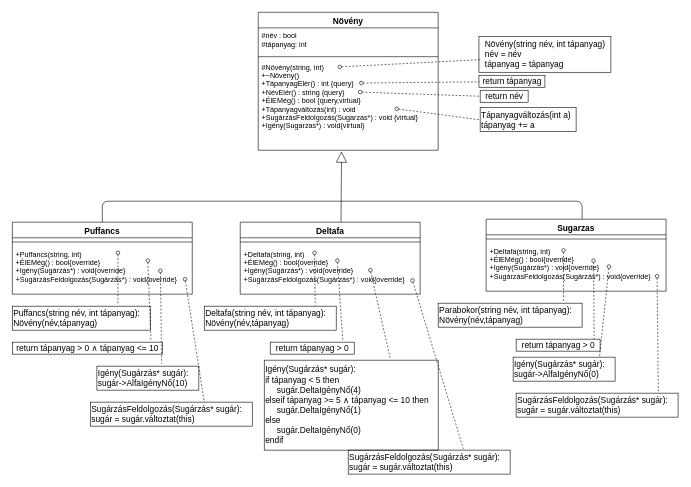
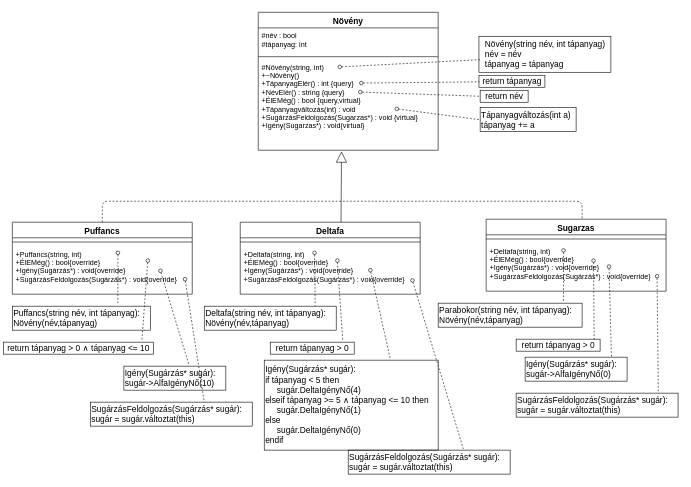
edge "Sugarzas" -- "Puffancs": style solid -> dashed
node "return tápanyag > 0 ∧ tápanyag <= 10": moved (87, 348) -> (78, 348)
node "Igény(Sugárzás* sugár): sugár->AlfaIgényNő(0)": moved (564, 369) -> (576, 369)
node "Igény(Sugárzás* sugár): sugár->AlfaIgényNő(10)": moved (148, 378) -> (175, 378)
